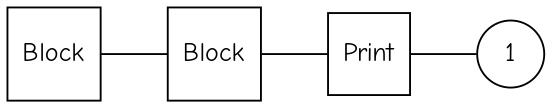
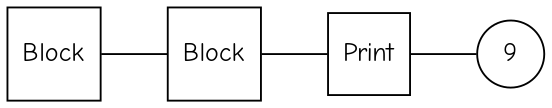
node "1": label "1" -> "9"
